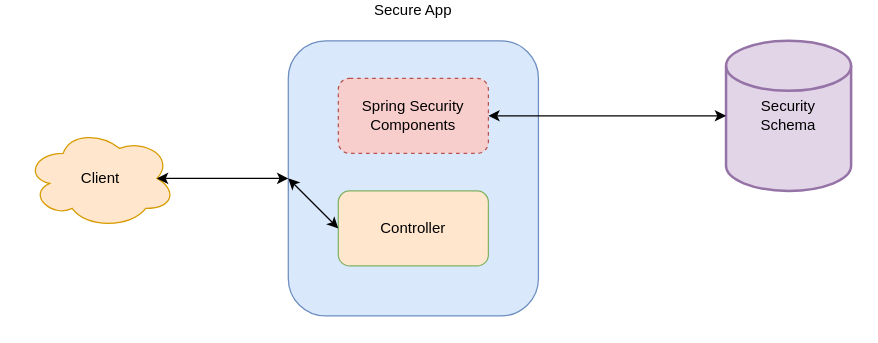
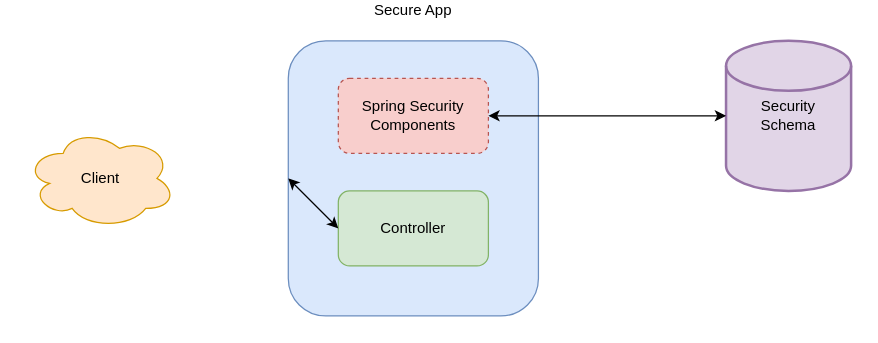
edge "Client" -- "Secure App": removed
node "Controller": fillcolor #ffe6cc -> #d5e8d4
